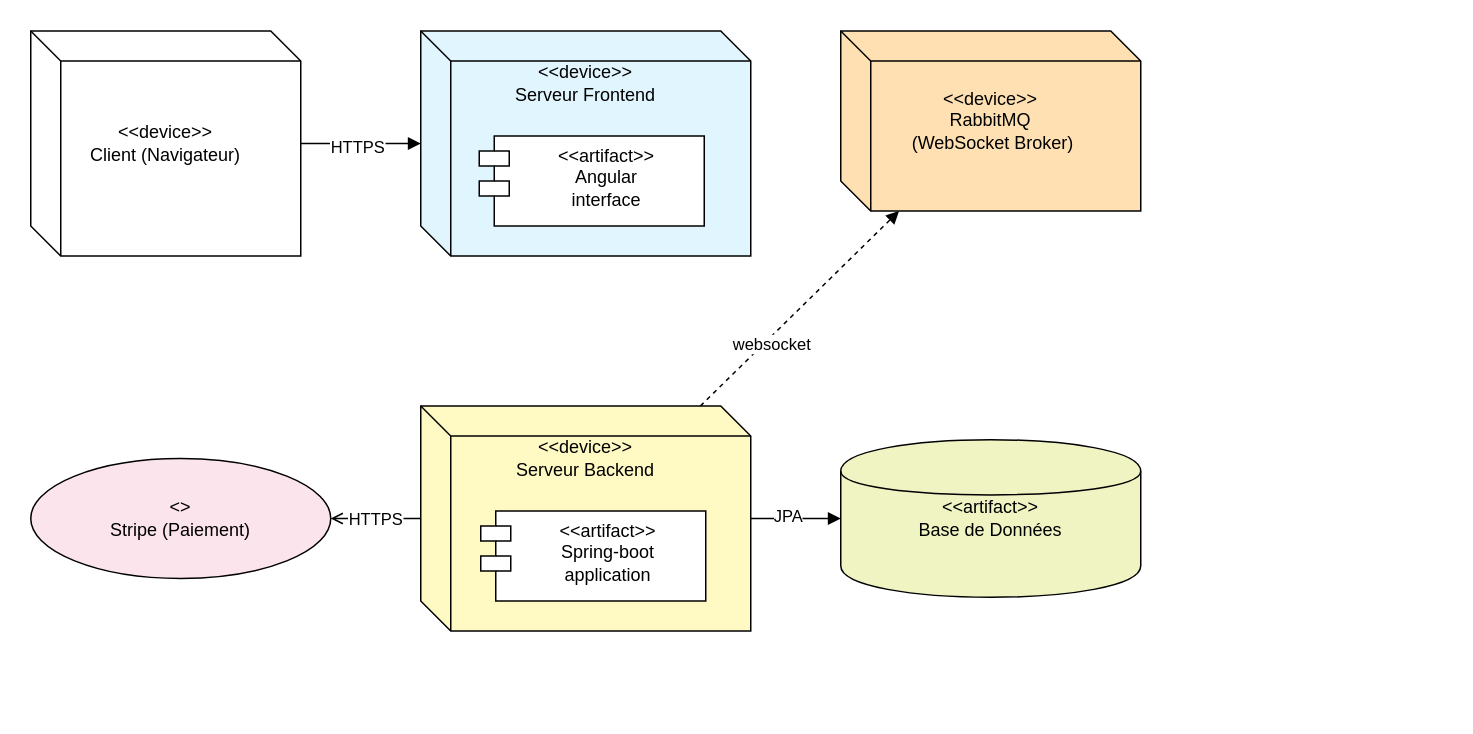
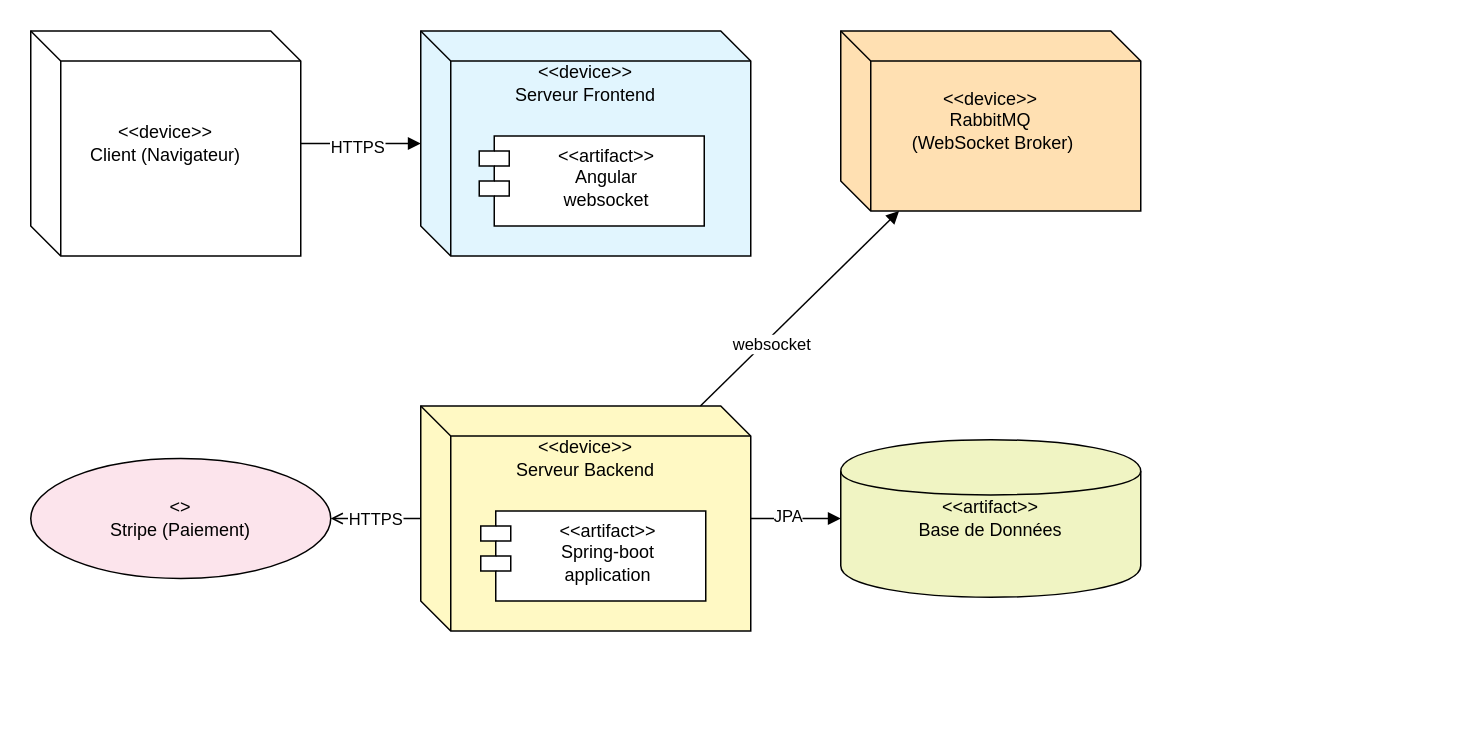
node "<<artifact>> Angular interface": label "<<artifact>> Angular interface" -> "<<artifact>> Angular websocket"
edge "<<device>> Serveur Backend" -> "<<device>> RabbitMQ (WebSocket Broker)": style dashed -> solid
